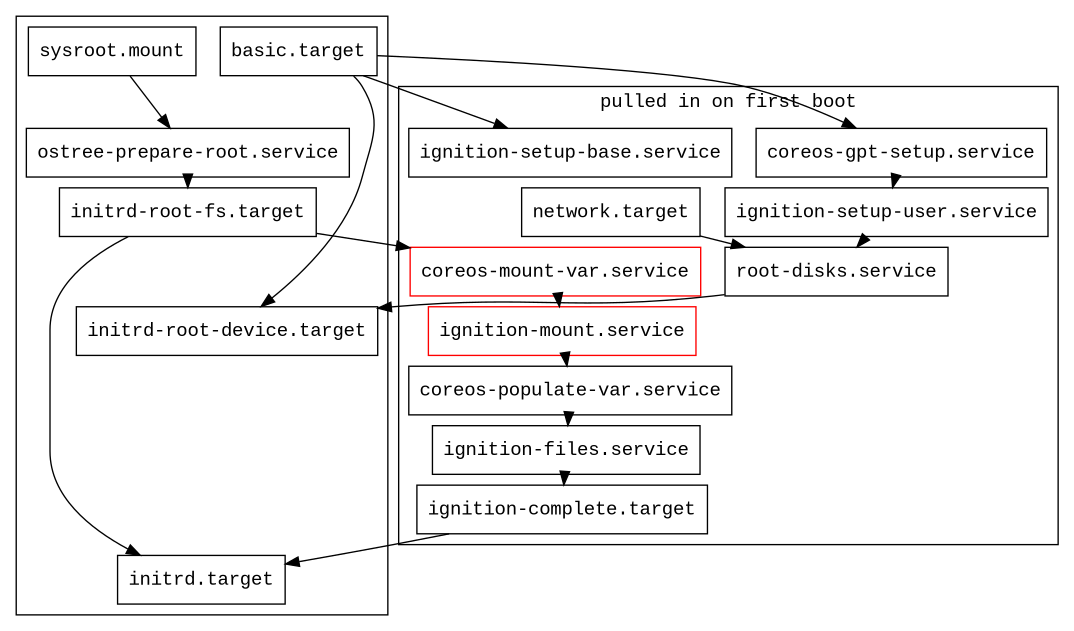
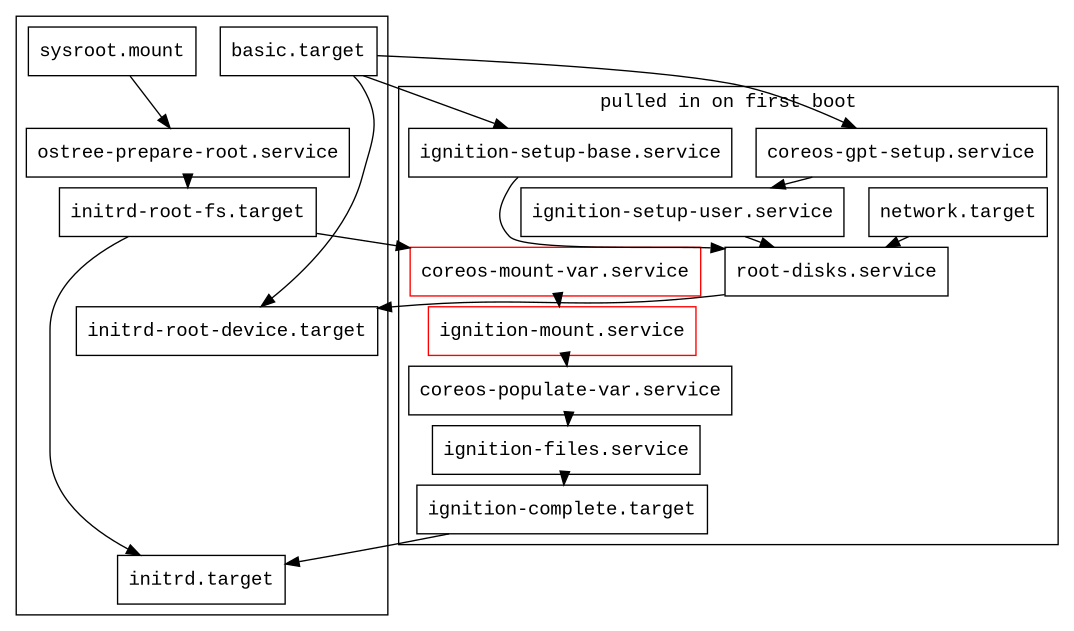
edge "ignition-setup-base.service" -> "root-disks.service": added
